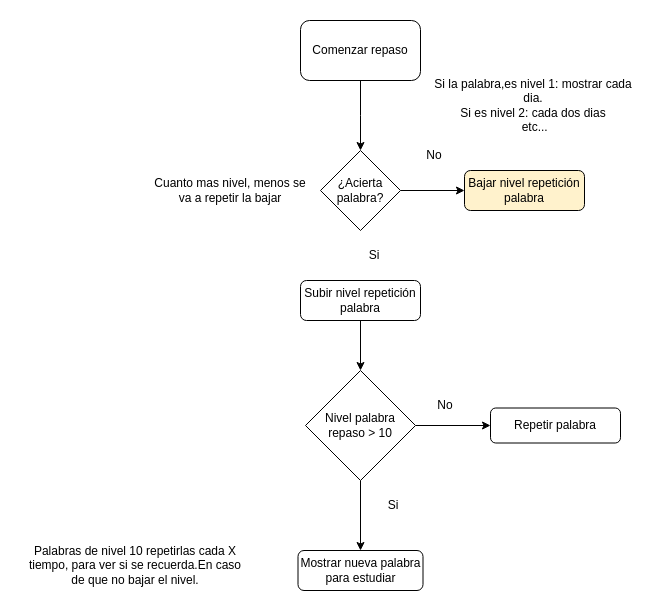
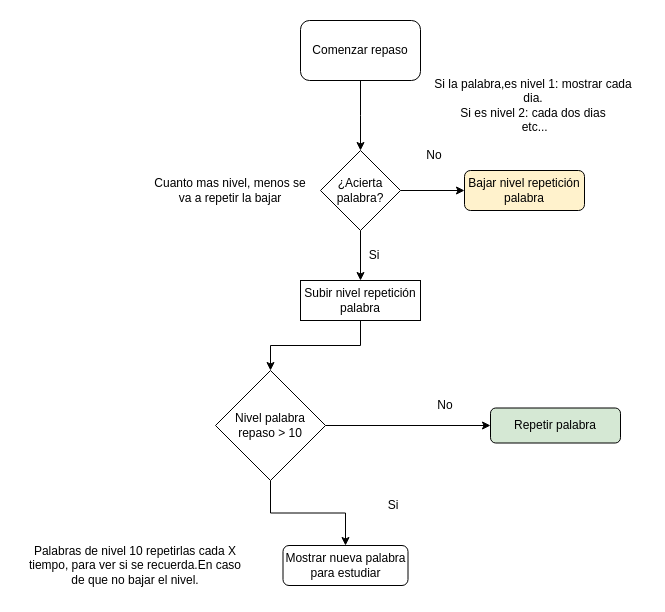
edge "¿Acierta palabra?" -> "Subir nivel repetición palabra": added
node "Subir nivel repetición palabra": shape rounded rectangle -> rectangle
node "Nivel palabra repaso > 10": moved (361, 426) -> (271, 426)
node "Repetir palabra": fillcolor #ffffff -> #d5e8d4
node "Mostrar nueva palabra para estudiar": moved (361, 571) -> (346, 566)
